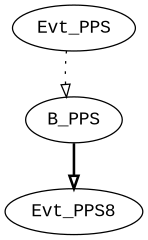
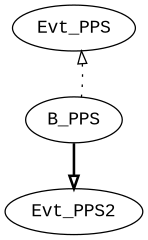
edge "Evt_PPS" -> "B_PPS": reversed
node "Evt_PPS8": label "Evt_PPS8" -> "Evt_PPS2"
